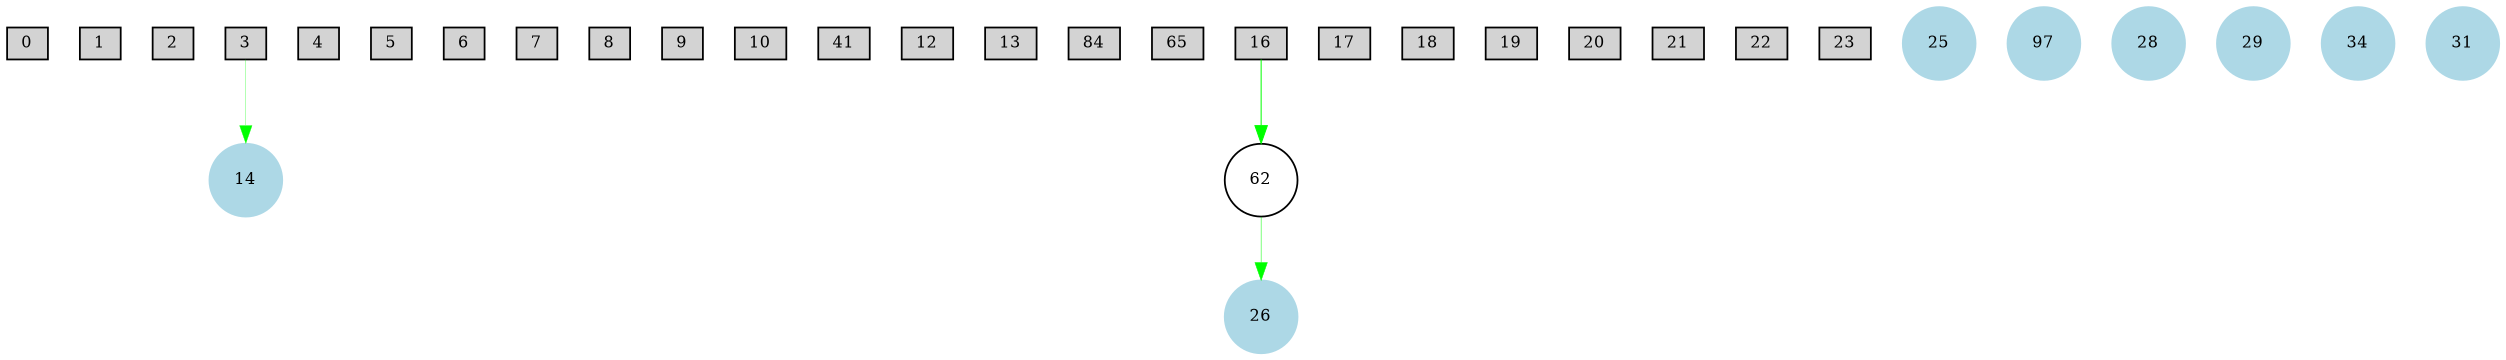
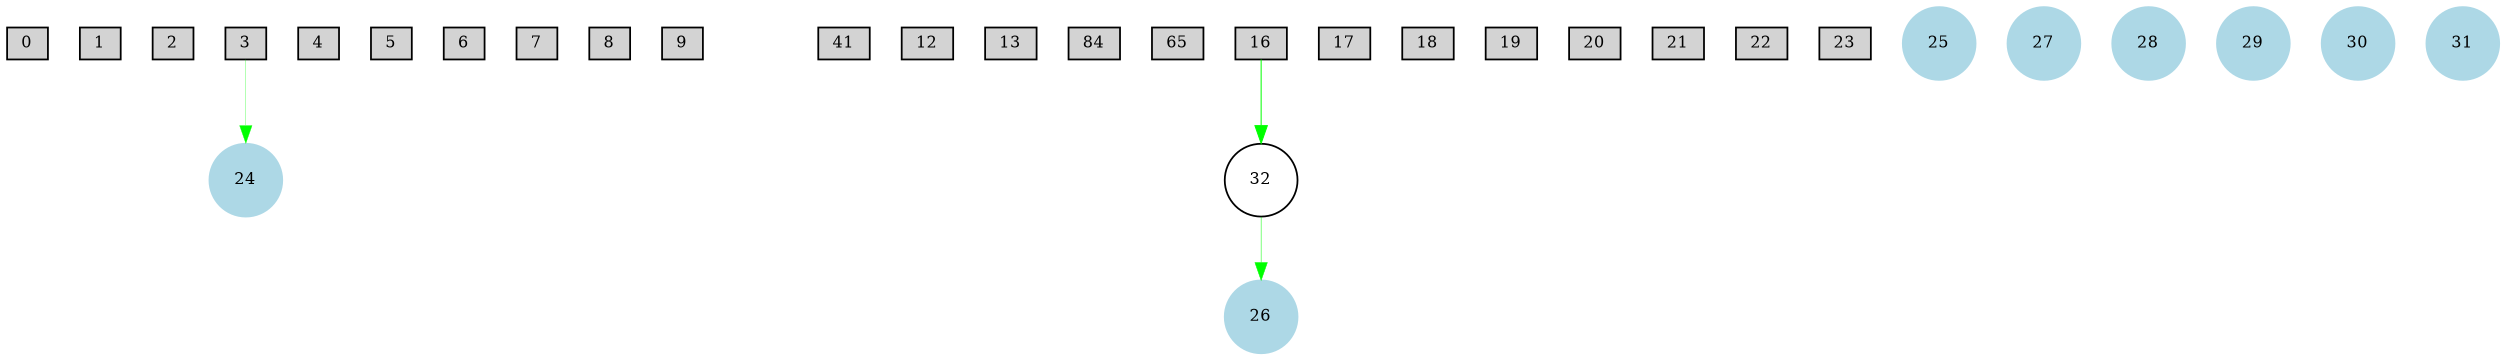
node "10": removed
node "97": label "97" -> "27"
node "34": label "34" -> "30"
node "14": label "14" -> "24"
node "62": label "62" -> "32"
